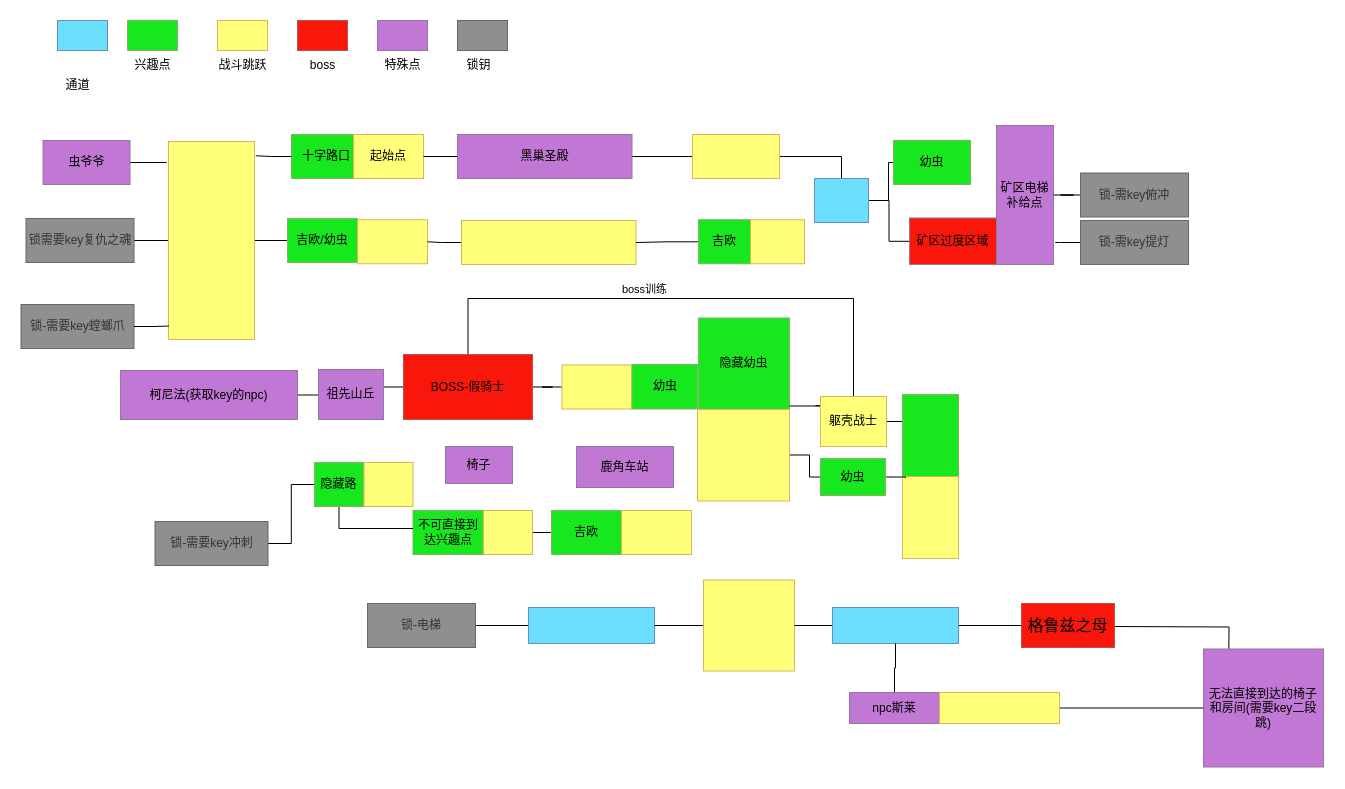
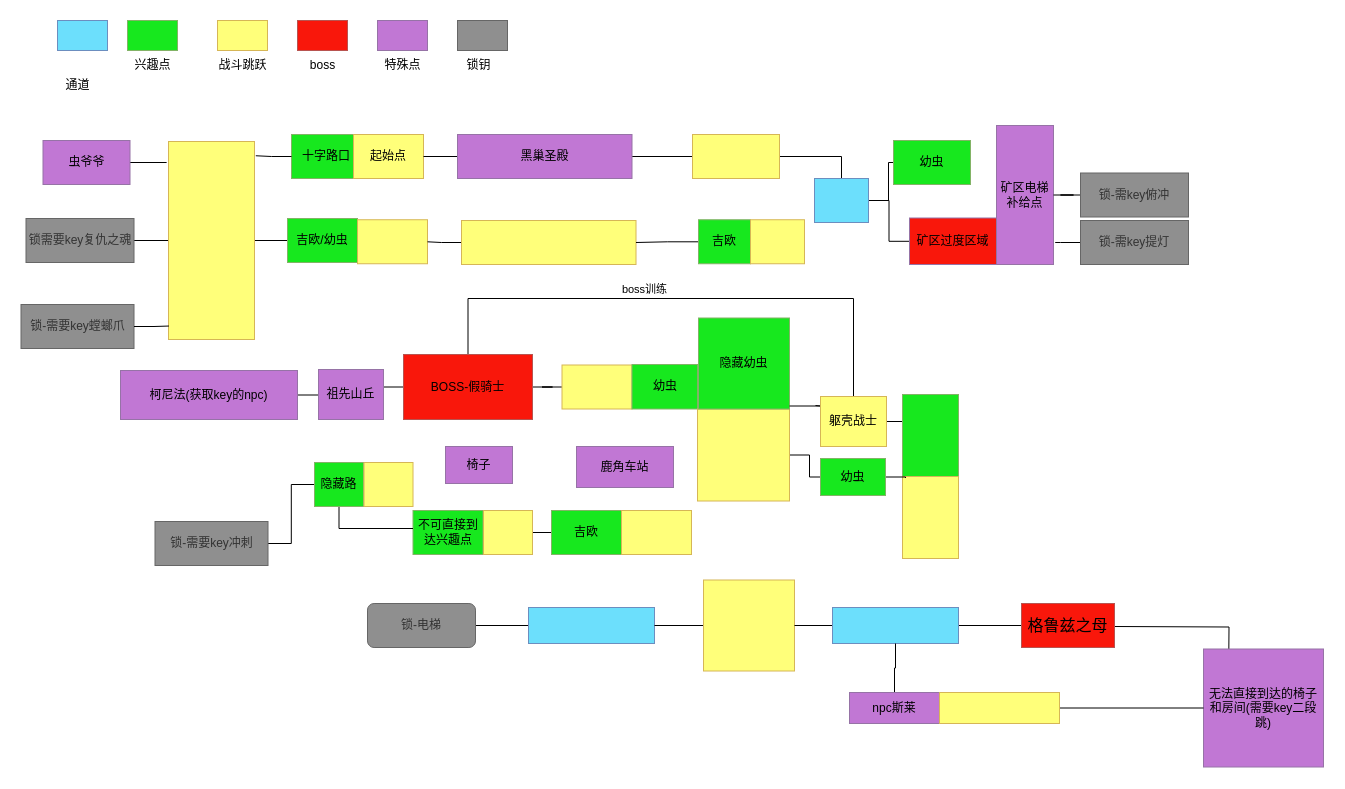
node "锁-电梯": shape rectangle -> rounded rectangle
